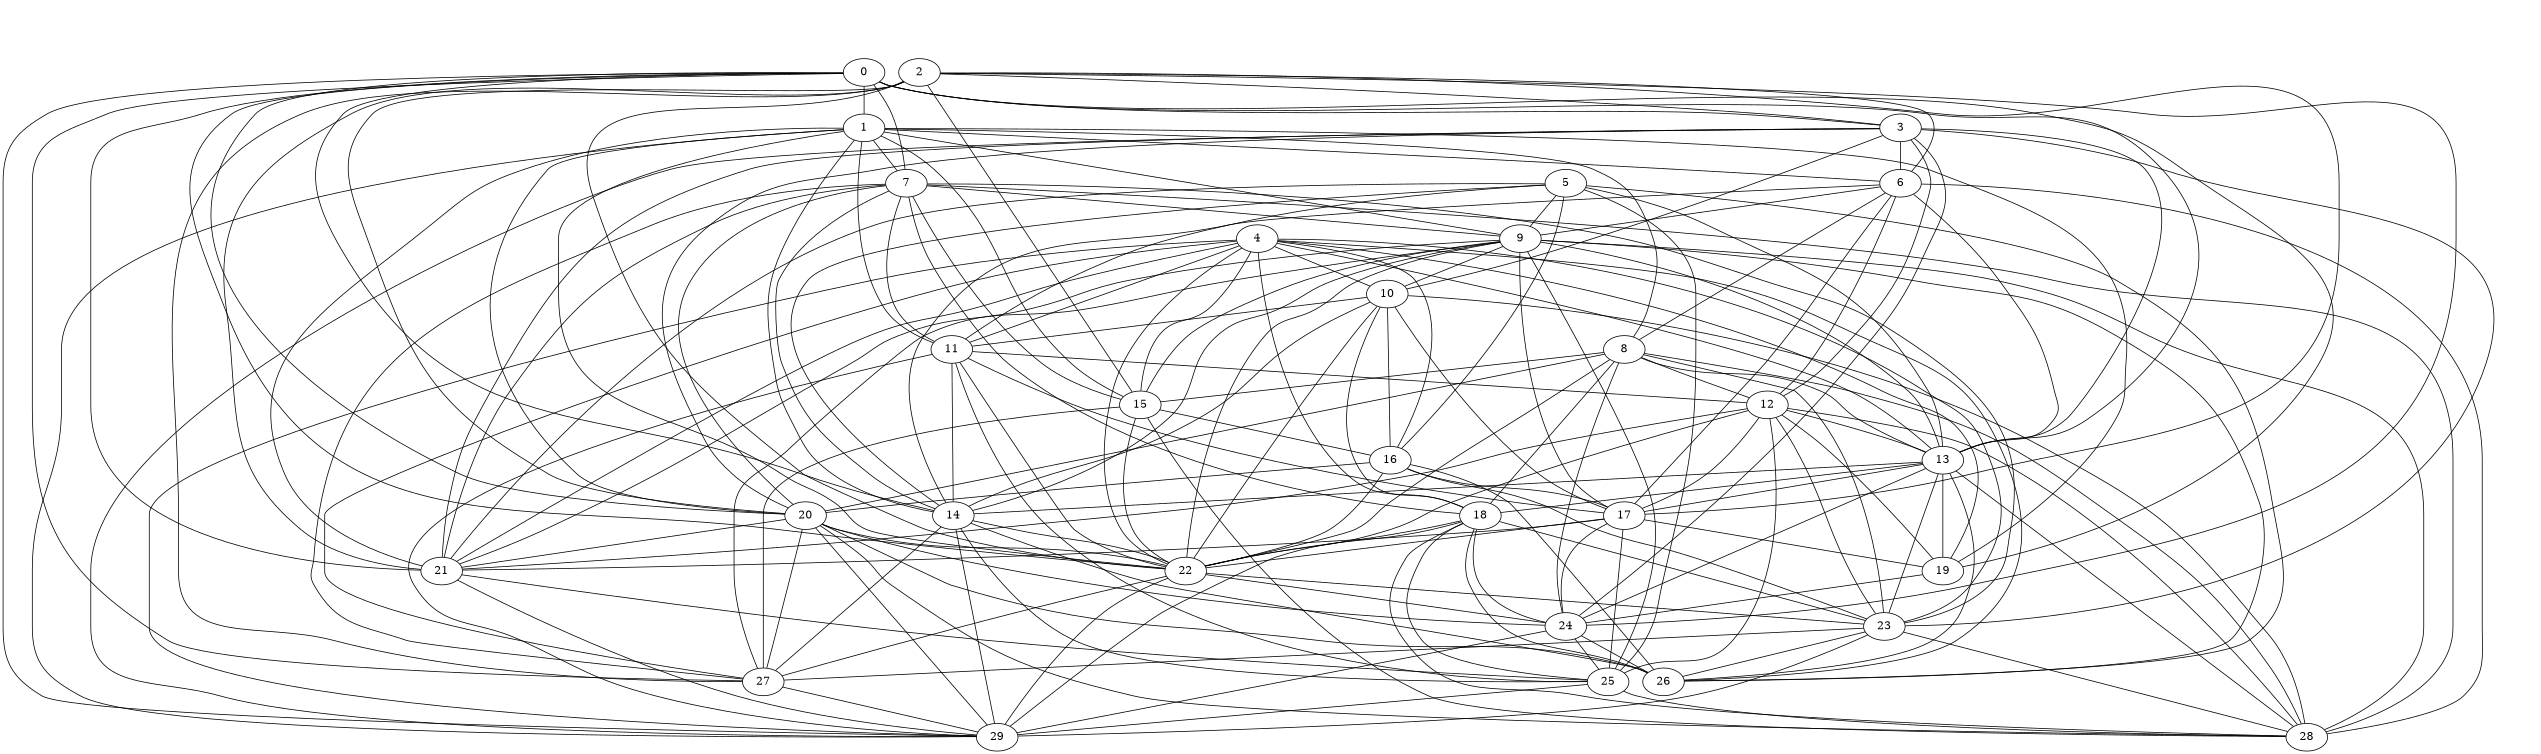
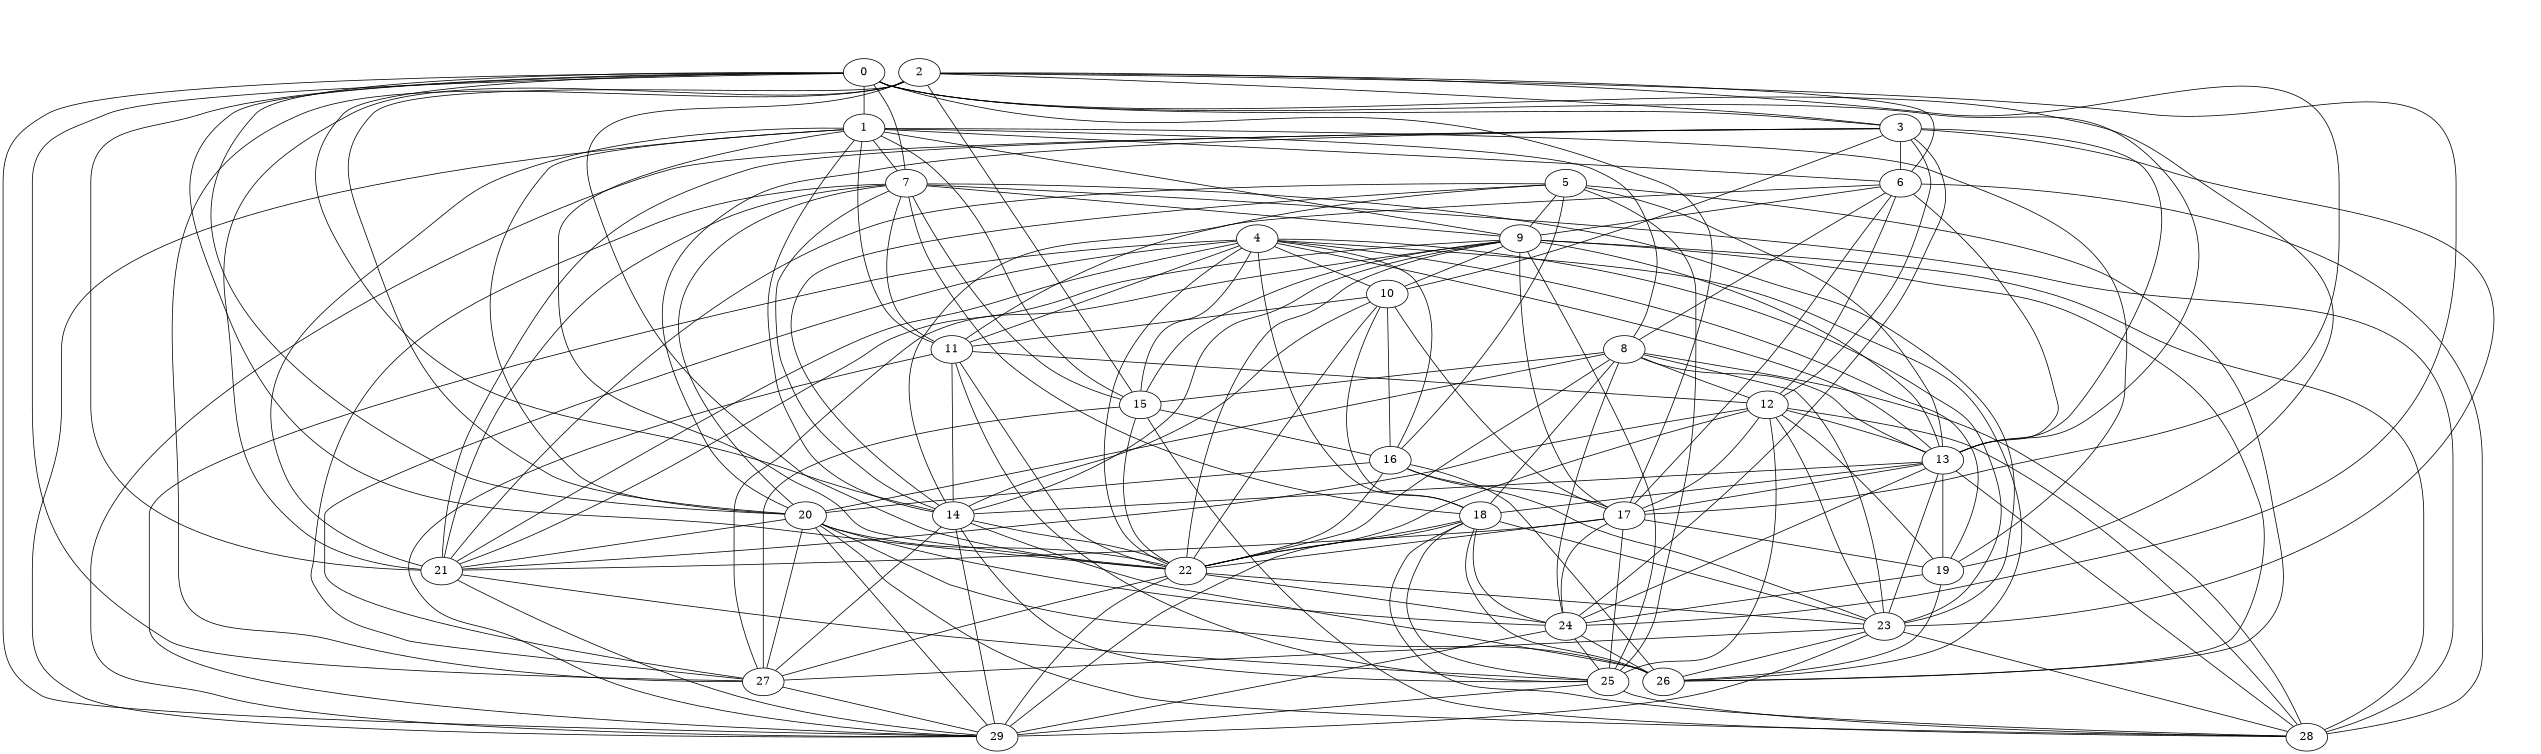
edge "10" -- "28": removed
edge "11" -- "17": now "0" -- "17"
edge "13" -- "26": now "19" -- "26"
